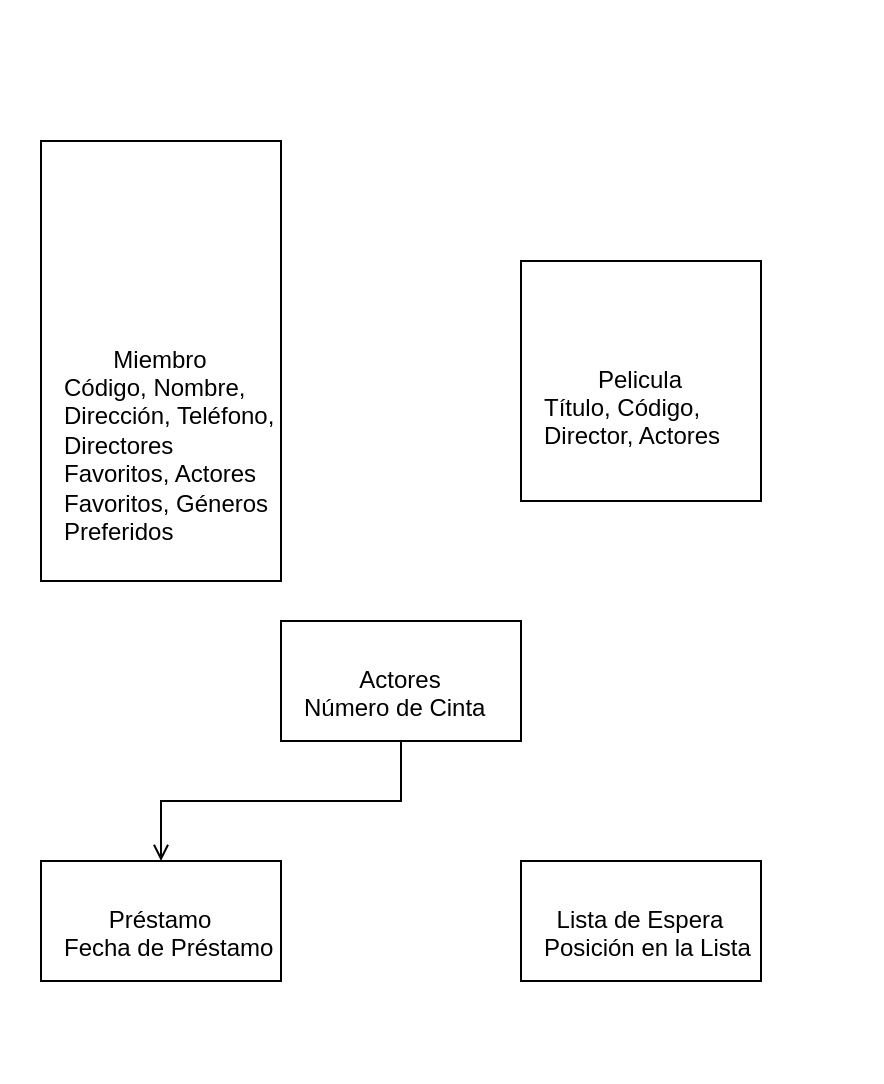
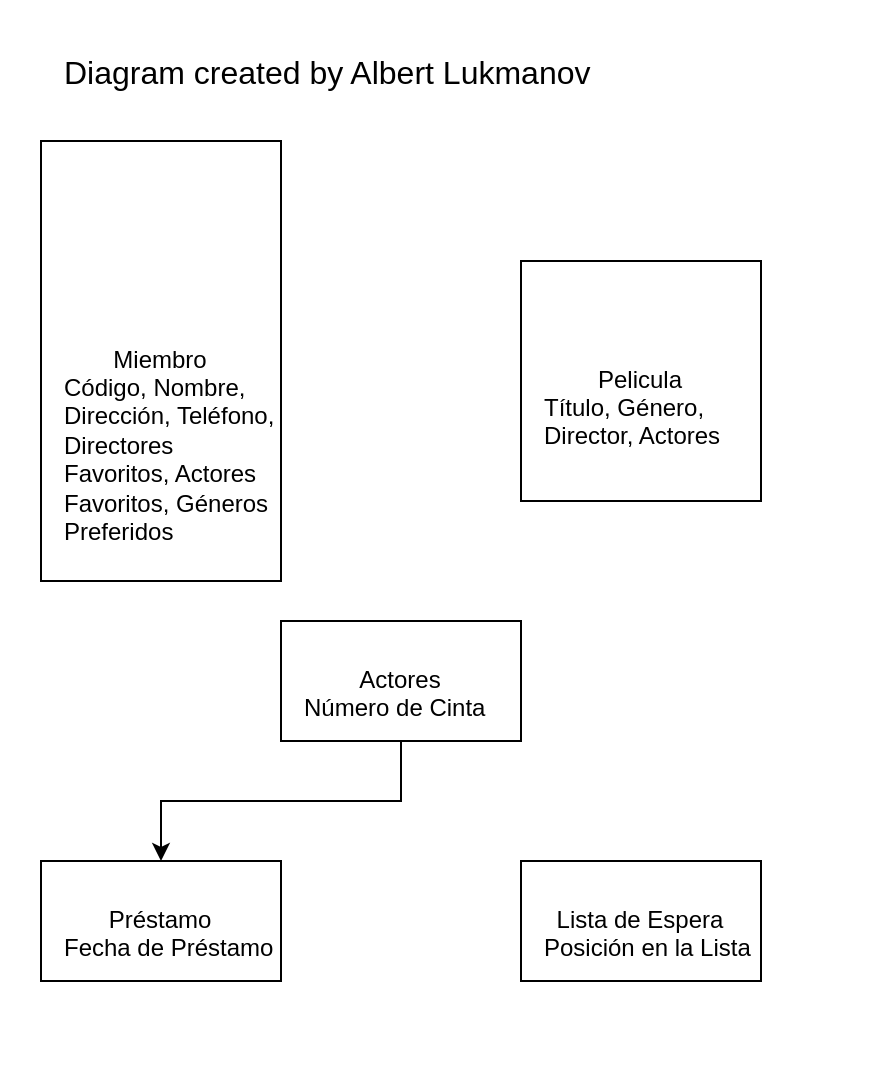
node "Diagram created by Albert Lukmanov": added
node "Título, Código, Director, Actores": label "Título, Código, Director, Actores" -> "Título, Género, Director, Actores"
edge "Actores" -> "Préstamo": arrowhead open -> classic
